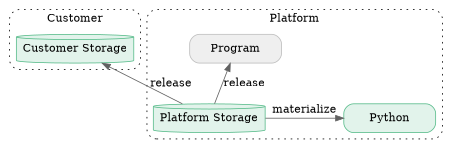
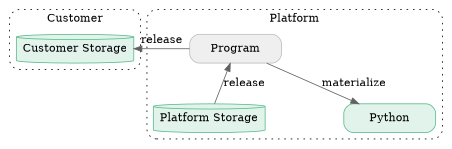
edge "Platform Storage" -> "Customer Storage": now "Program" -> "Customer Storage"
edge "Platform Storage" -> "Python": now "Program" -> "Python"
